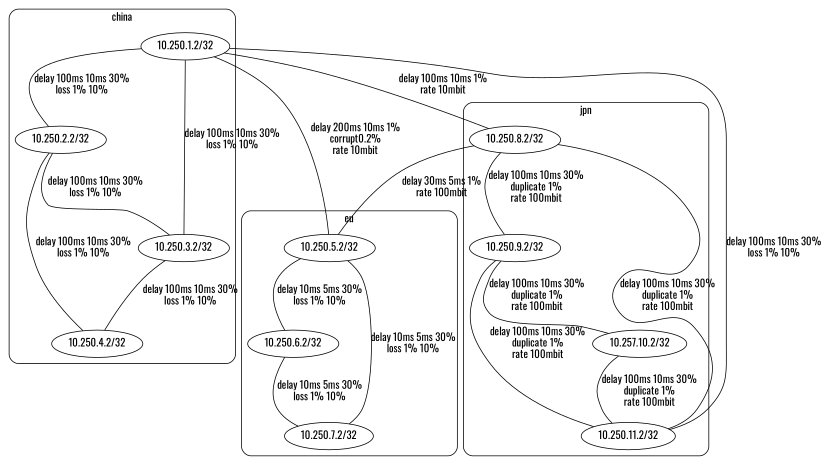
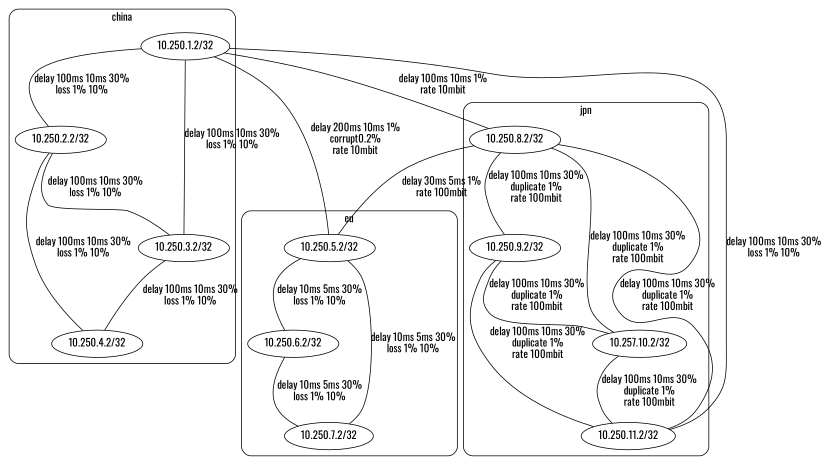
edge "10.250.8.2/32" -- "10.257.10.2/32": added, label "delay 100ms 10ms 30% duplicate 1% rate 100mbit"
